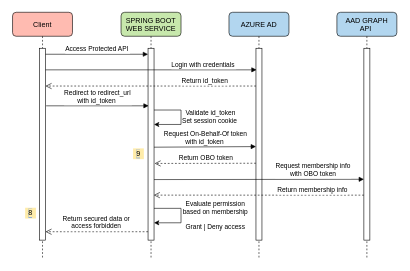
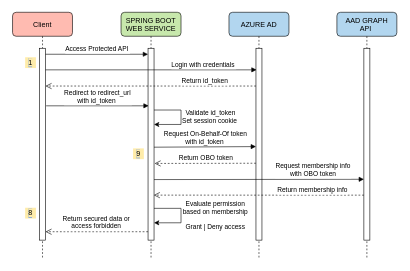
node "1": added
